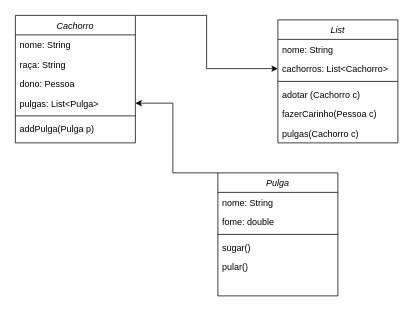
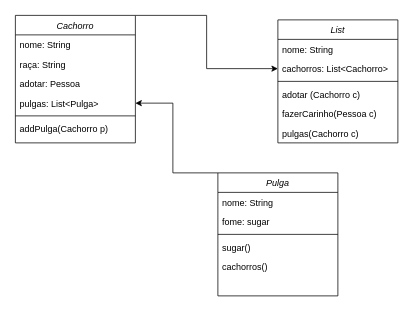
node "dono: Pessoa": label "dono: Pessoa" -> "adotar: Pessoa"
node "addPulga(Pulga p)": label "addPulga(Pulga p)" -> "addPulga(Cachorro p)"
node "fome: double": label "fome: double" -> "fome: sugar"
node "pular()": label "pular()" -> "cachorros()"
